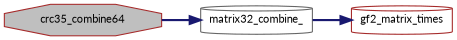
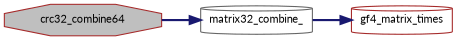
node "crc35_combine64": label "crc35_combine64" -> "crc32_combine64"
node "gf2_matrix_times": label "gf2_matrix_times" -> "gf4_matrix_times"
